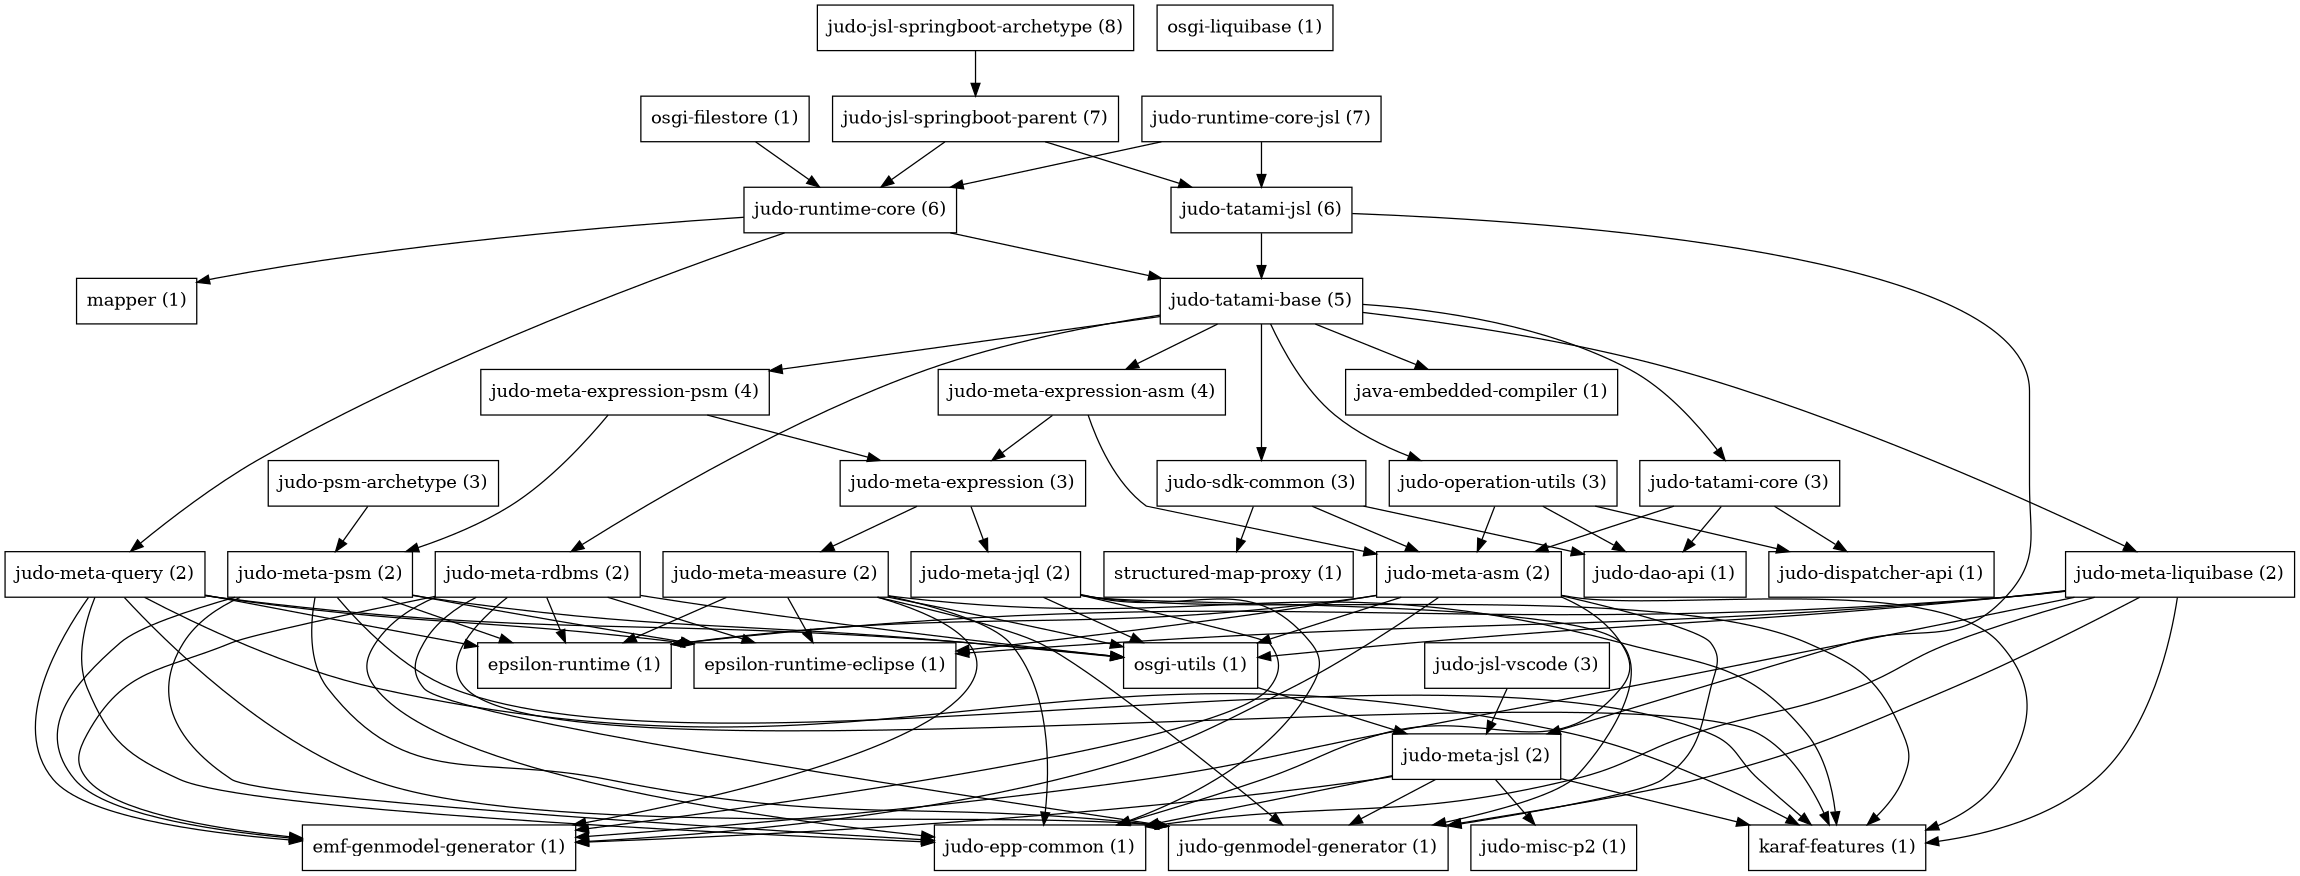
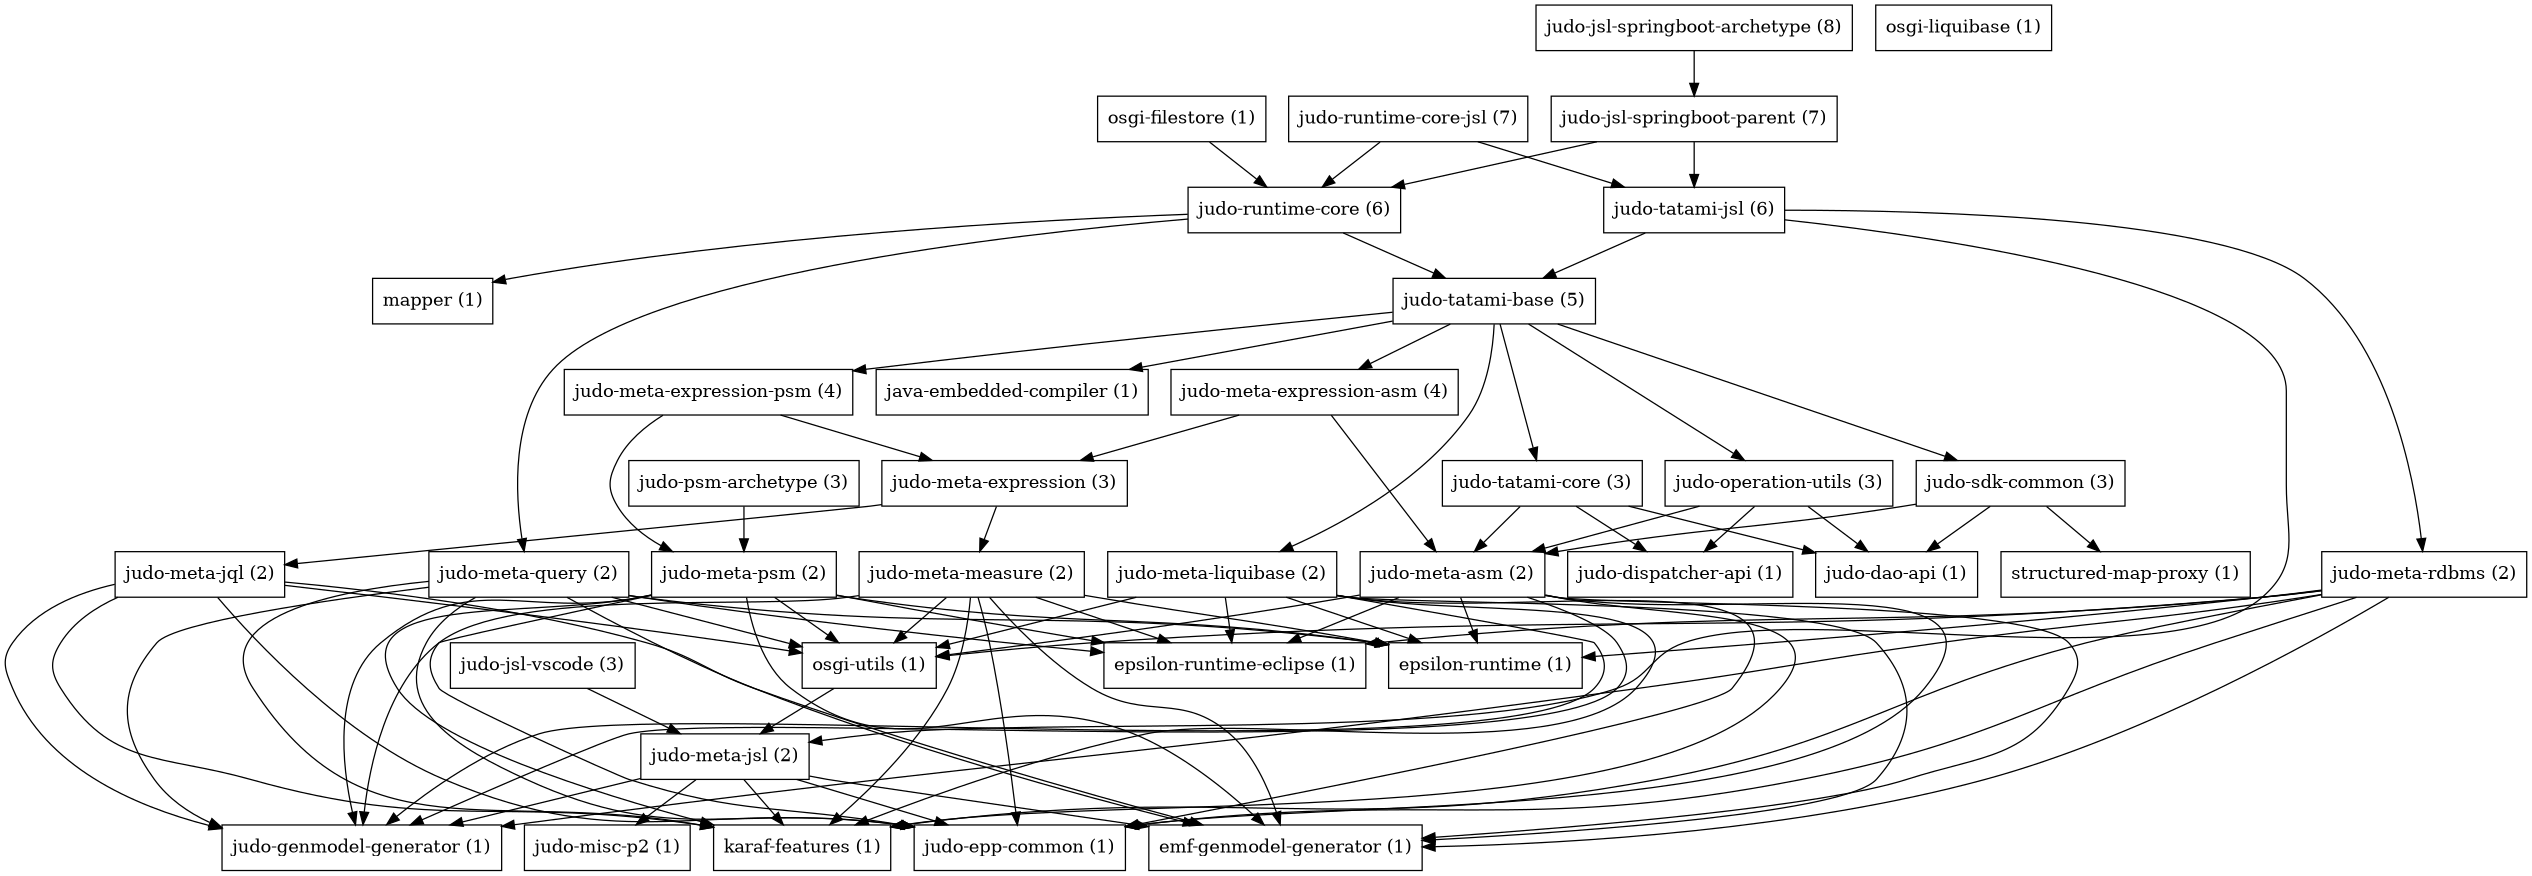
edge "judo-tatami-base (5)" -> "judo-meta-rdbms (2)": now "judo-tatami-jsl (6)" -> "judo-meta-rdbms (2)"
